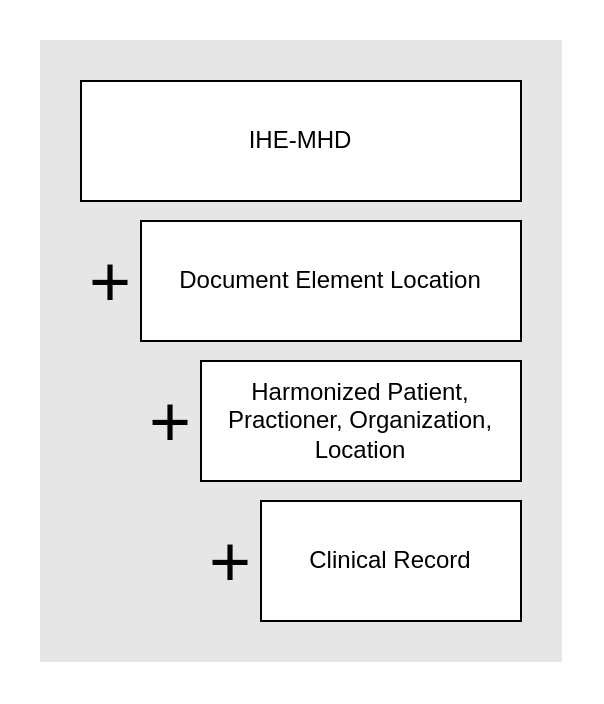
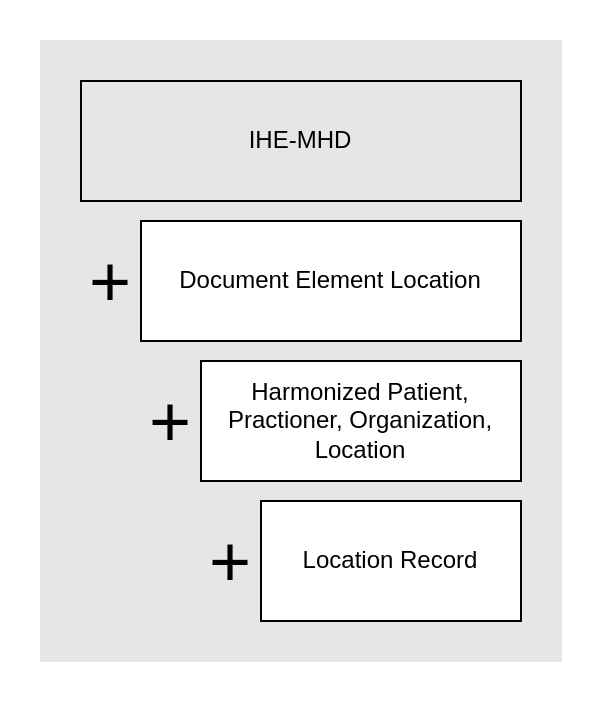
node "IHE-MHD": fillcolor #ffffff -> #e6e6e6
node "Clinical Record": label "Clinical Record" -> "Location Record"
